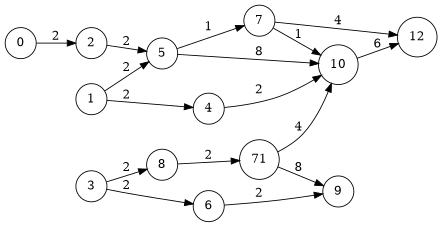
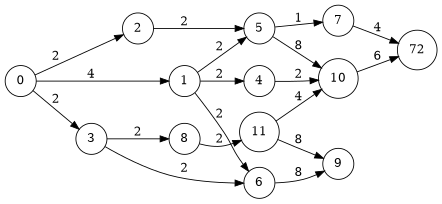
node "12": label "12" -> "72"
edge "7" -> "10": removed, label "1"
edge "0" -> "1": added, label "4"
edge "0" -> "3": added, label "2"
edge "1" -> "6": added, label "2"
node "71": label "71" -> "11"
edge "6" -> "9": label "2" -> "8"
